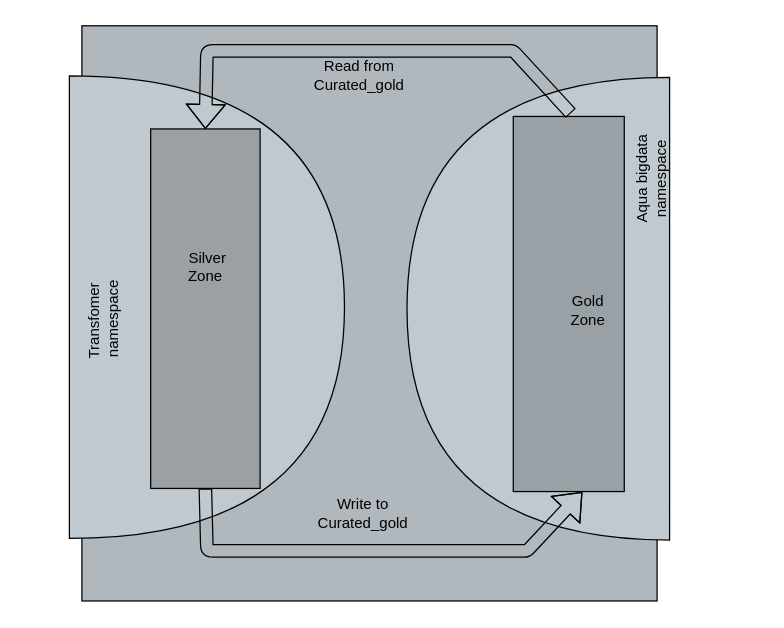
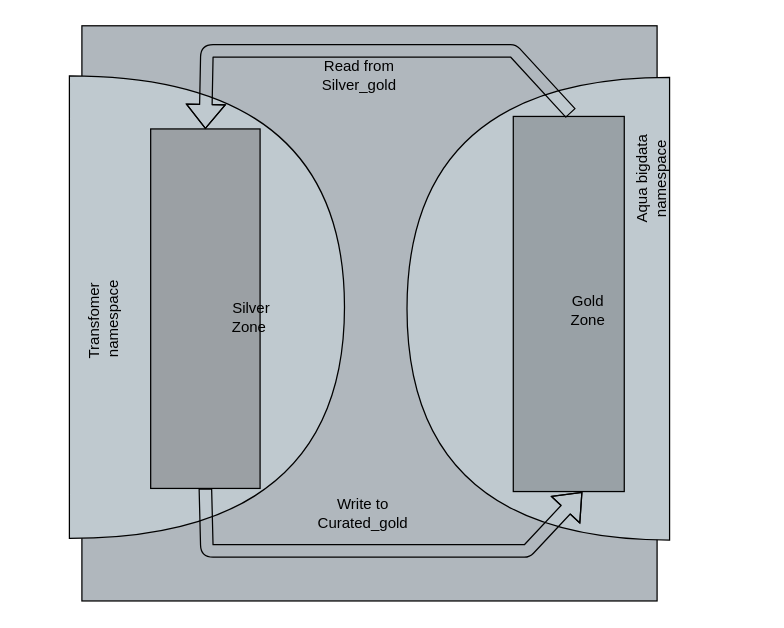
node "Read from Curated_gold": label "Read from Curated_gold" -> "Read from Silver_gold"
node "Silver Zone": moved (205, 266) -> (249, 316)
